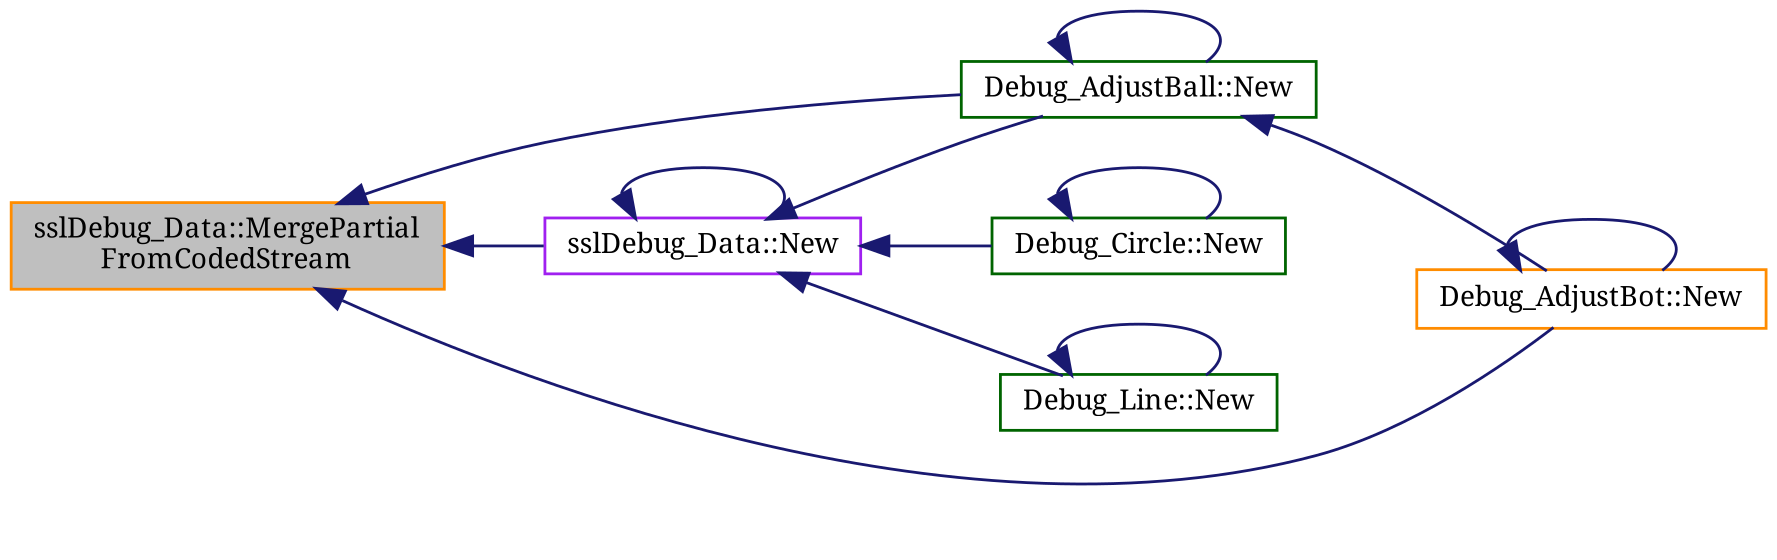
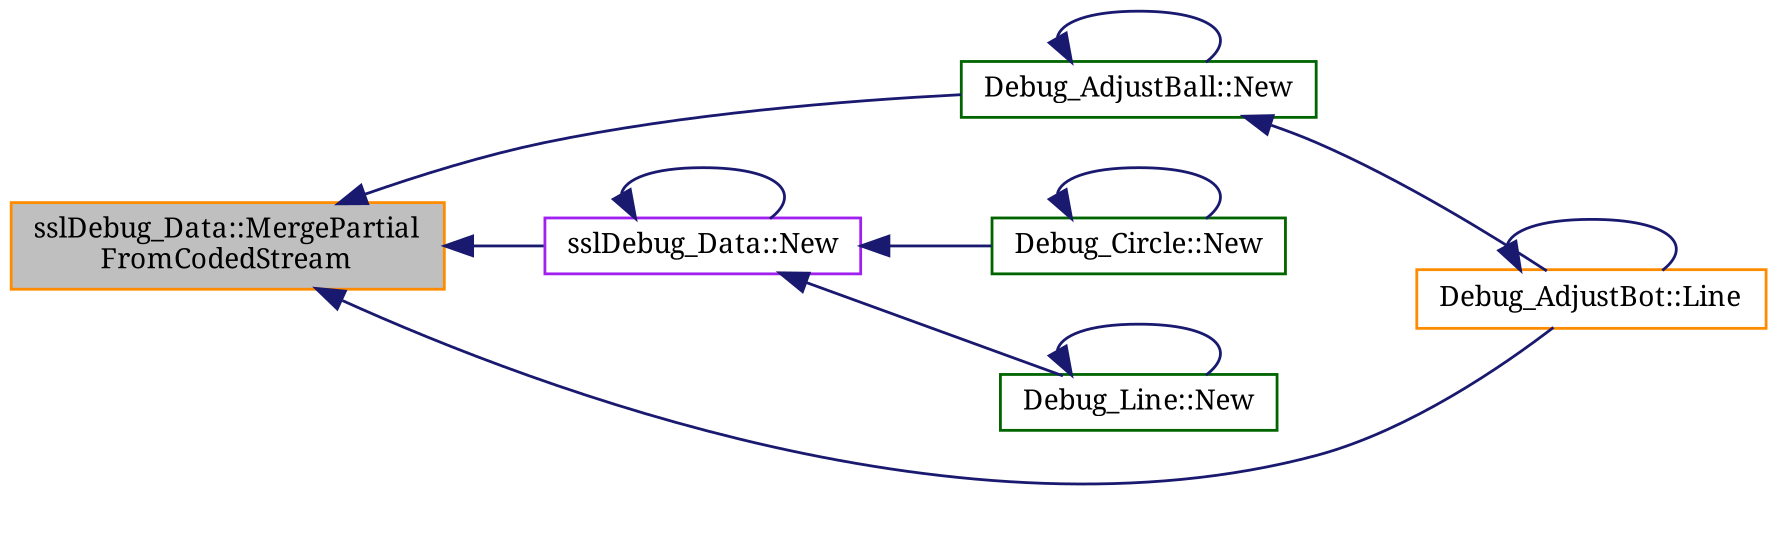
edge "Debug_AdjustBall::New" -> "sslDebug_Data::New": removed
node "Debug_AdjustBot::New": label "Debug_AdjustBot::New" -> "Debug_AdjustBot::Line"
